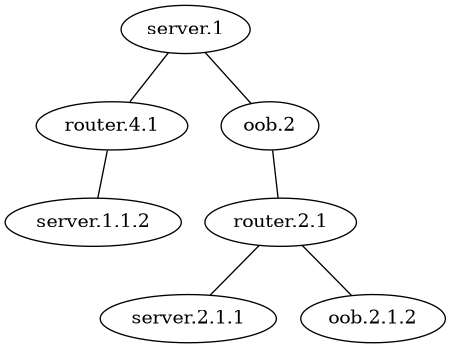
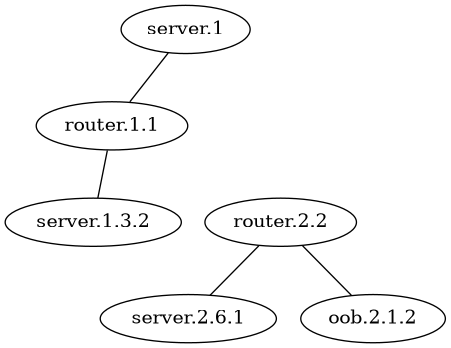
node "router.4.1": label "router.4.1" -> "router.1.1"
node "oob.2": removed
node "server.1.1.2": label "server.1.1.2" -> "server.1.3.2"
node "router.2.1": label "router.2.1" -> "router.2.2"
node "server.2.1.1": label "server.2.1.1" -> "server.2.6.1"
